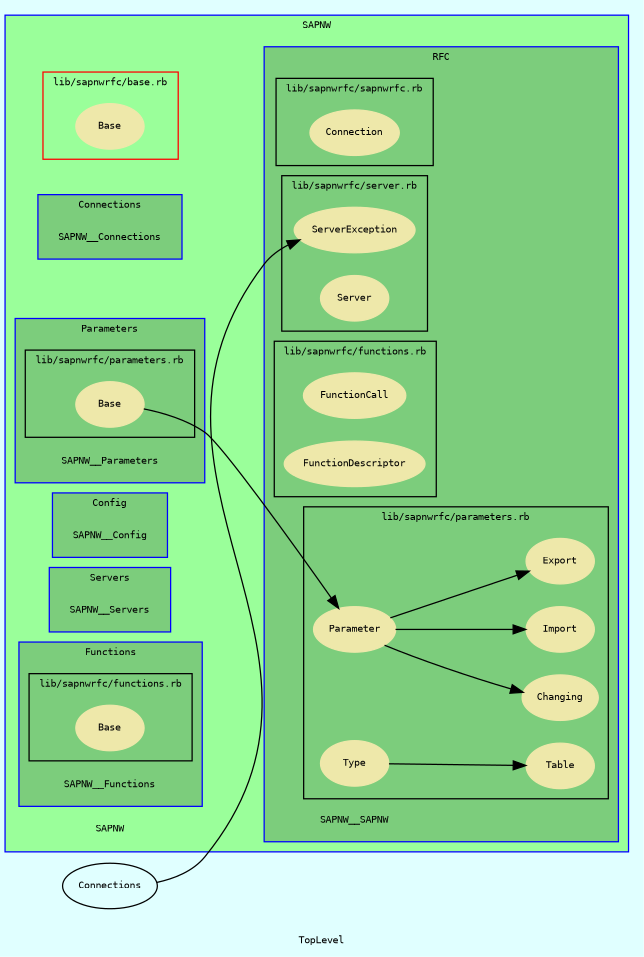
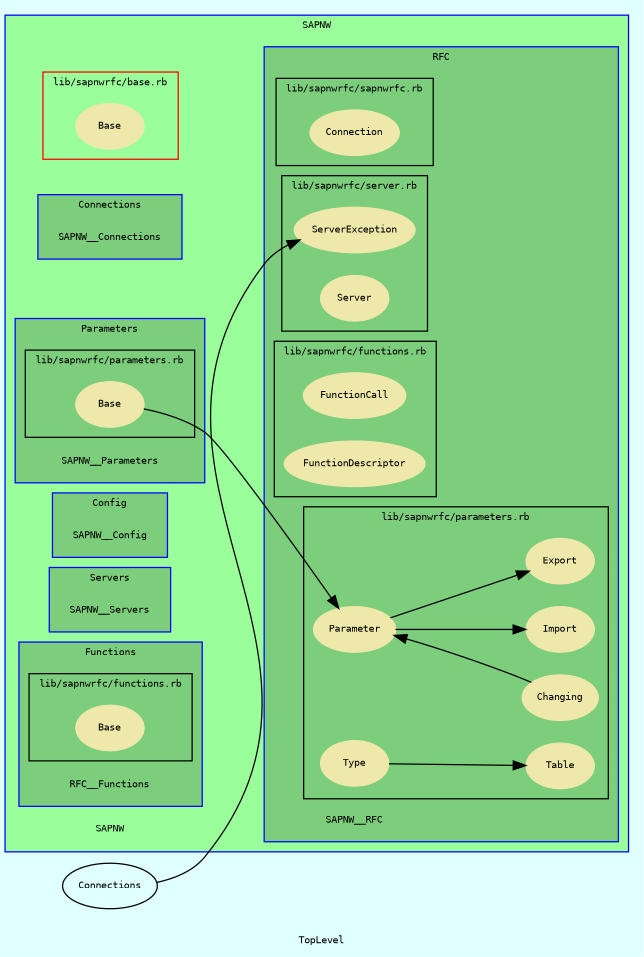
edge "Parameter" -> "Changing": reversed
node "SAPNW__Functions": label "SAPNW__Functions" -> "RFC__Functions"
node "SAPNW__SAPNW": label "SAPNW__SAPNW" -> "SAPNW__RFC"
